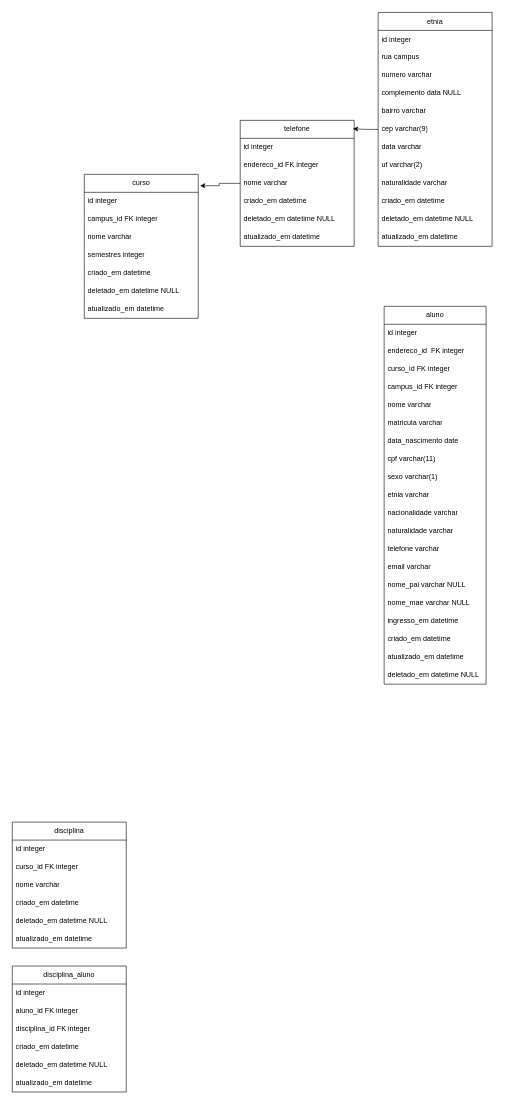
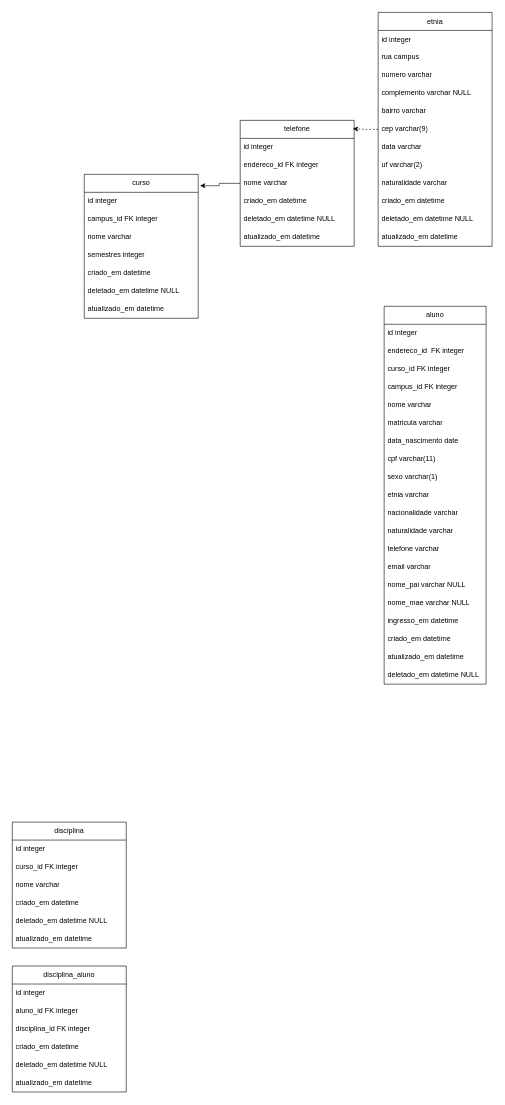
node "complemento data NULL": label "complemento data NULL" -> "complemento varchar NULL"
edge "etnia" -> "telefone": style solid -> dashed
